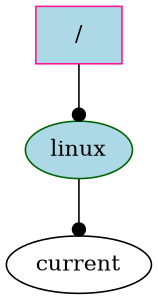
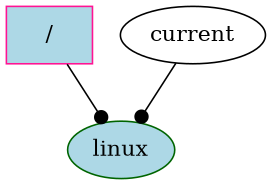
edge "linux" -> "current": reversed
